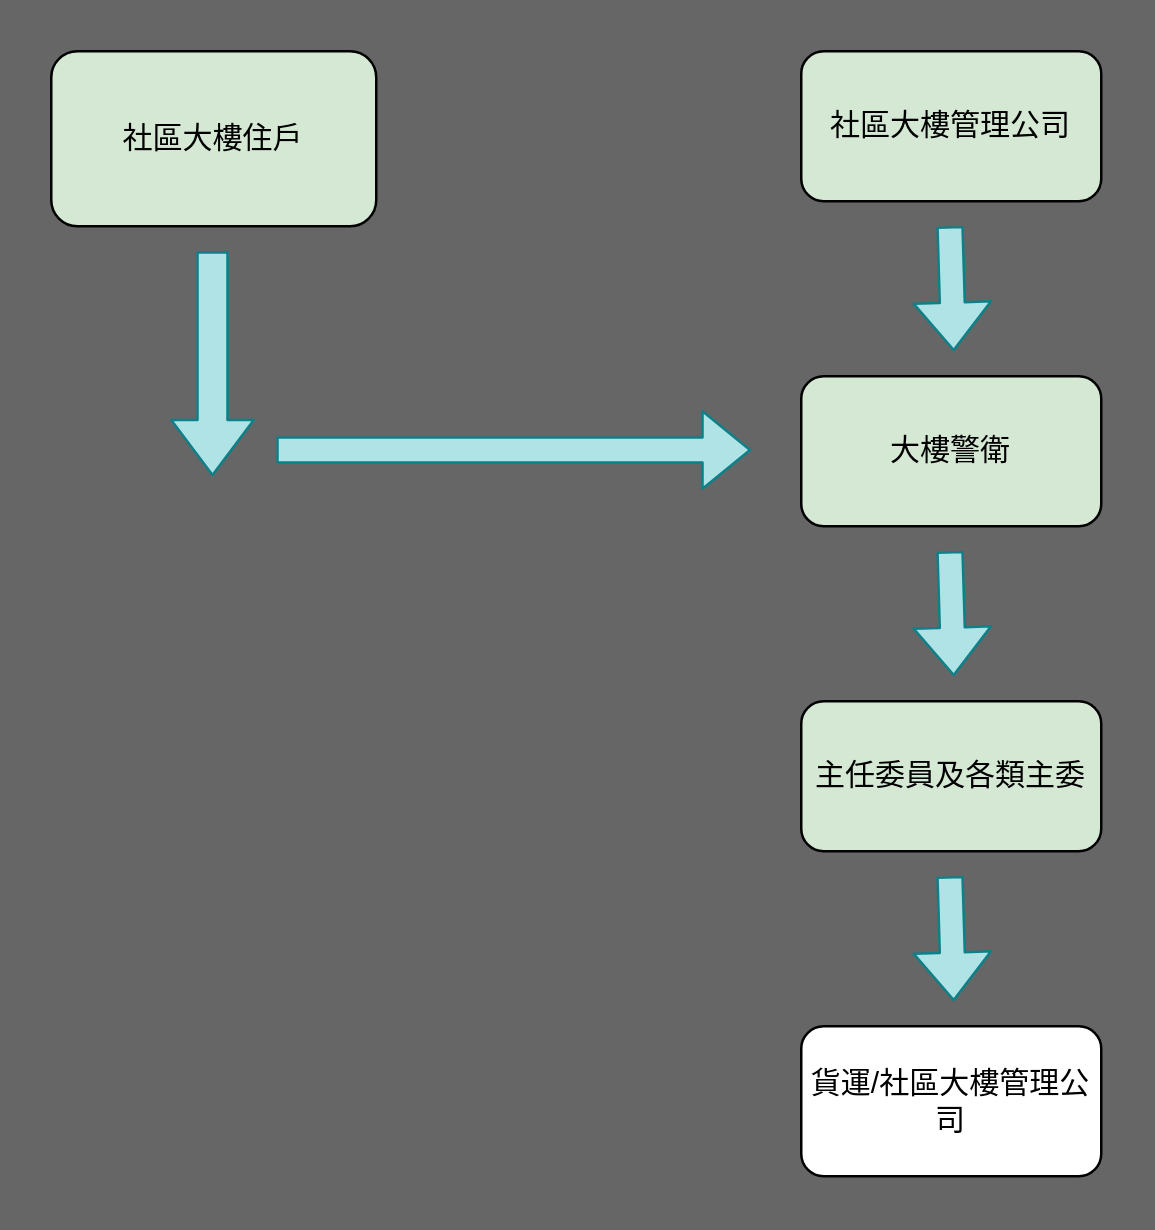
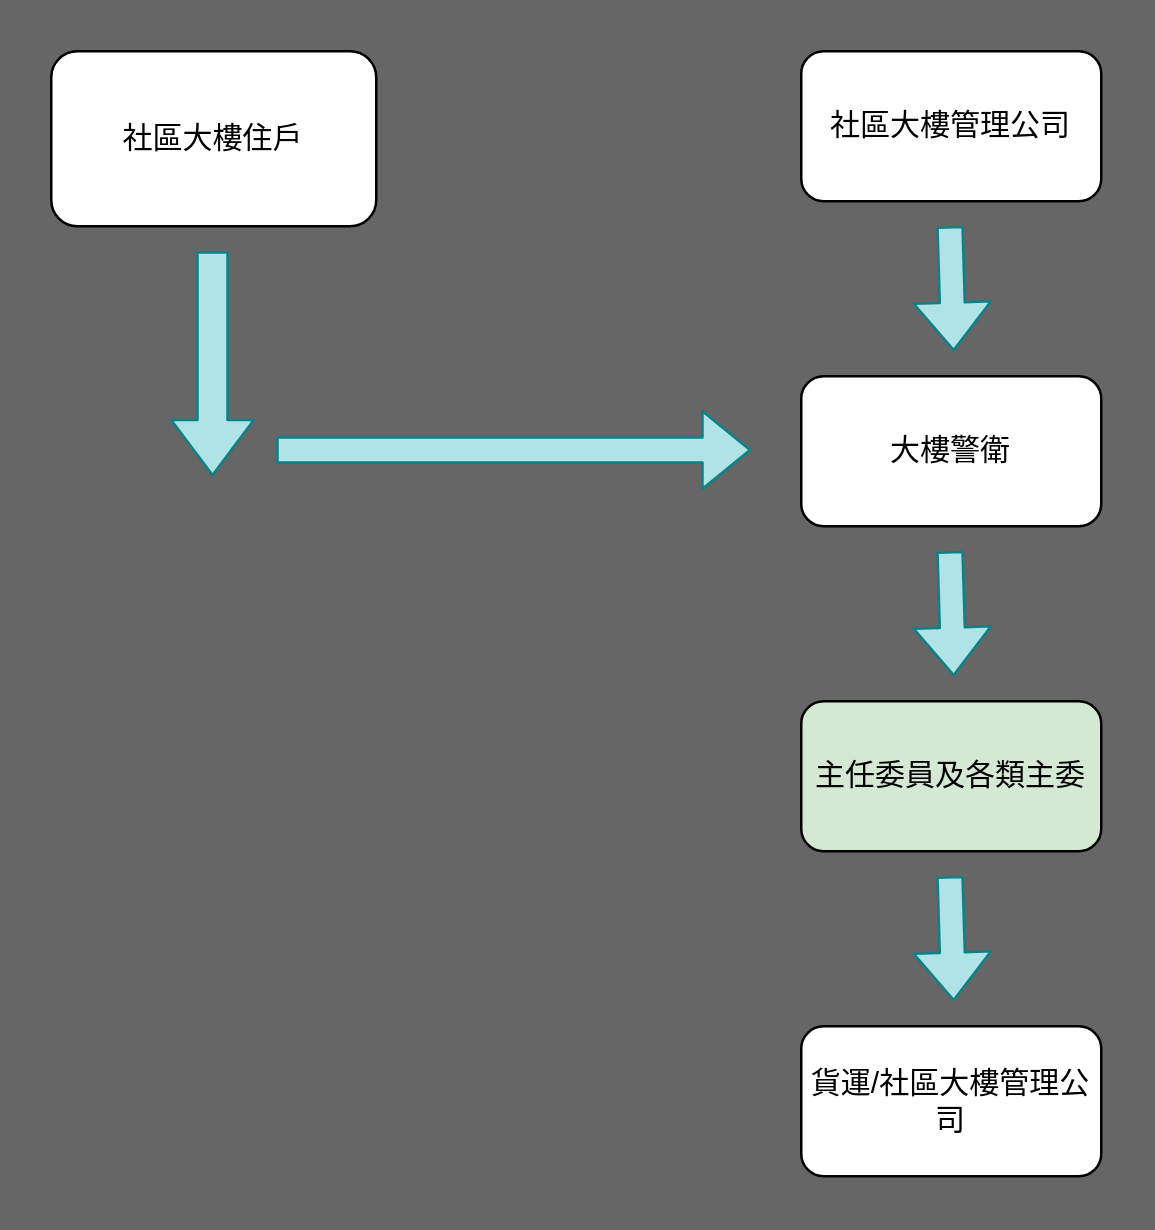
node "社區大樓管理公司": fillcolor #d5e8d4 -> #ffffff
node "社區大樓住戶": fillcolor #d5e8d4 -> #ffffff
node "大樓警衛": fillcolor #d5e8d4 -> #ffffff
